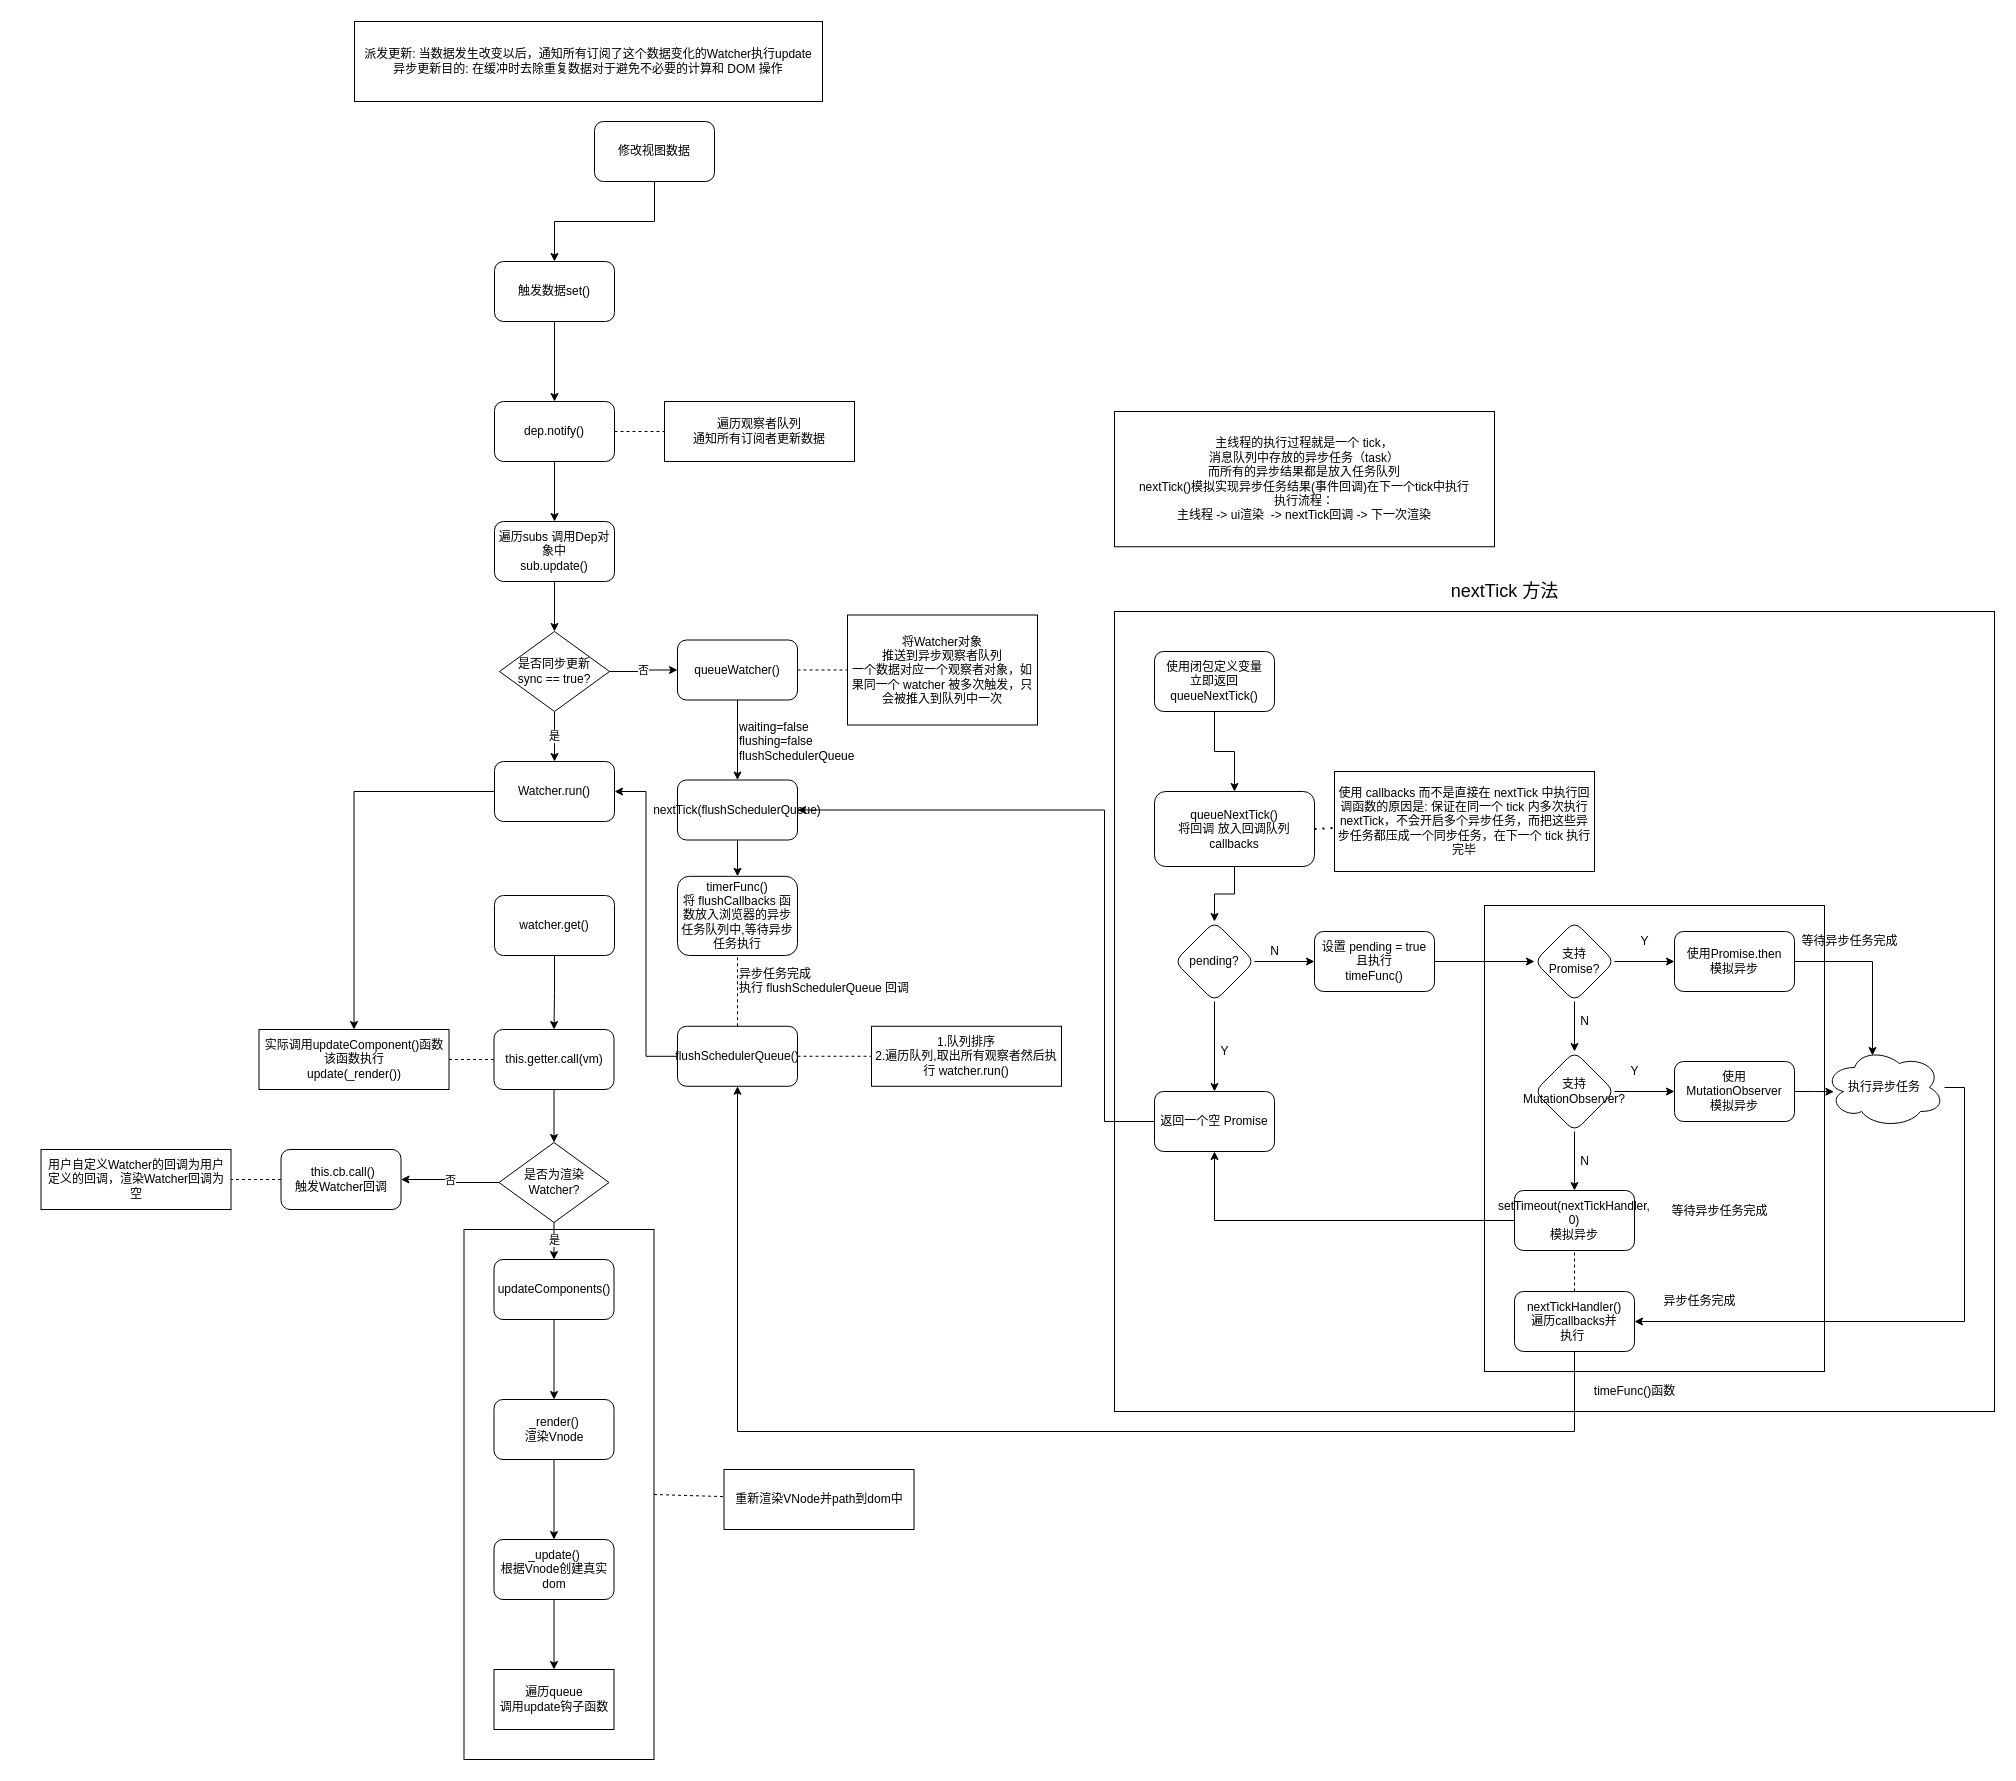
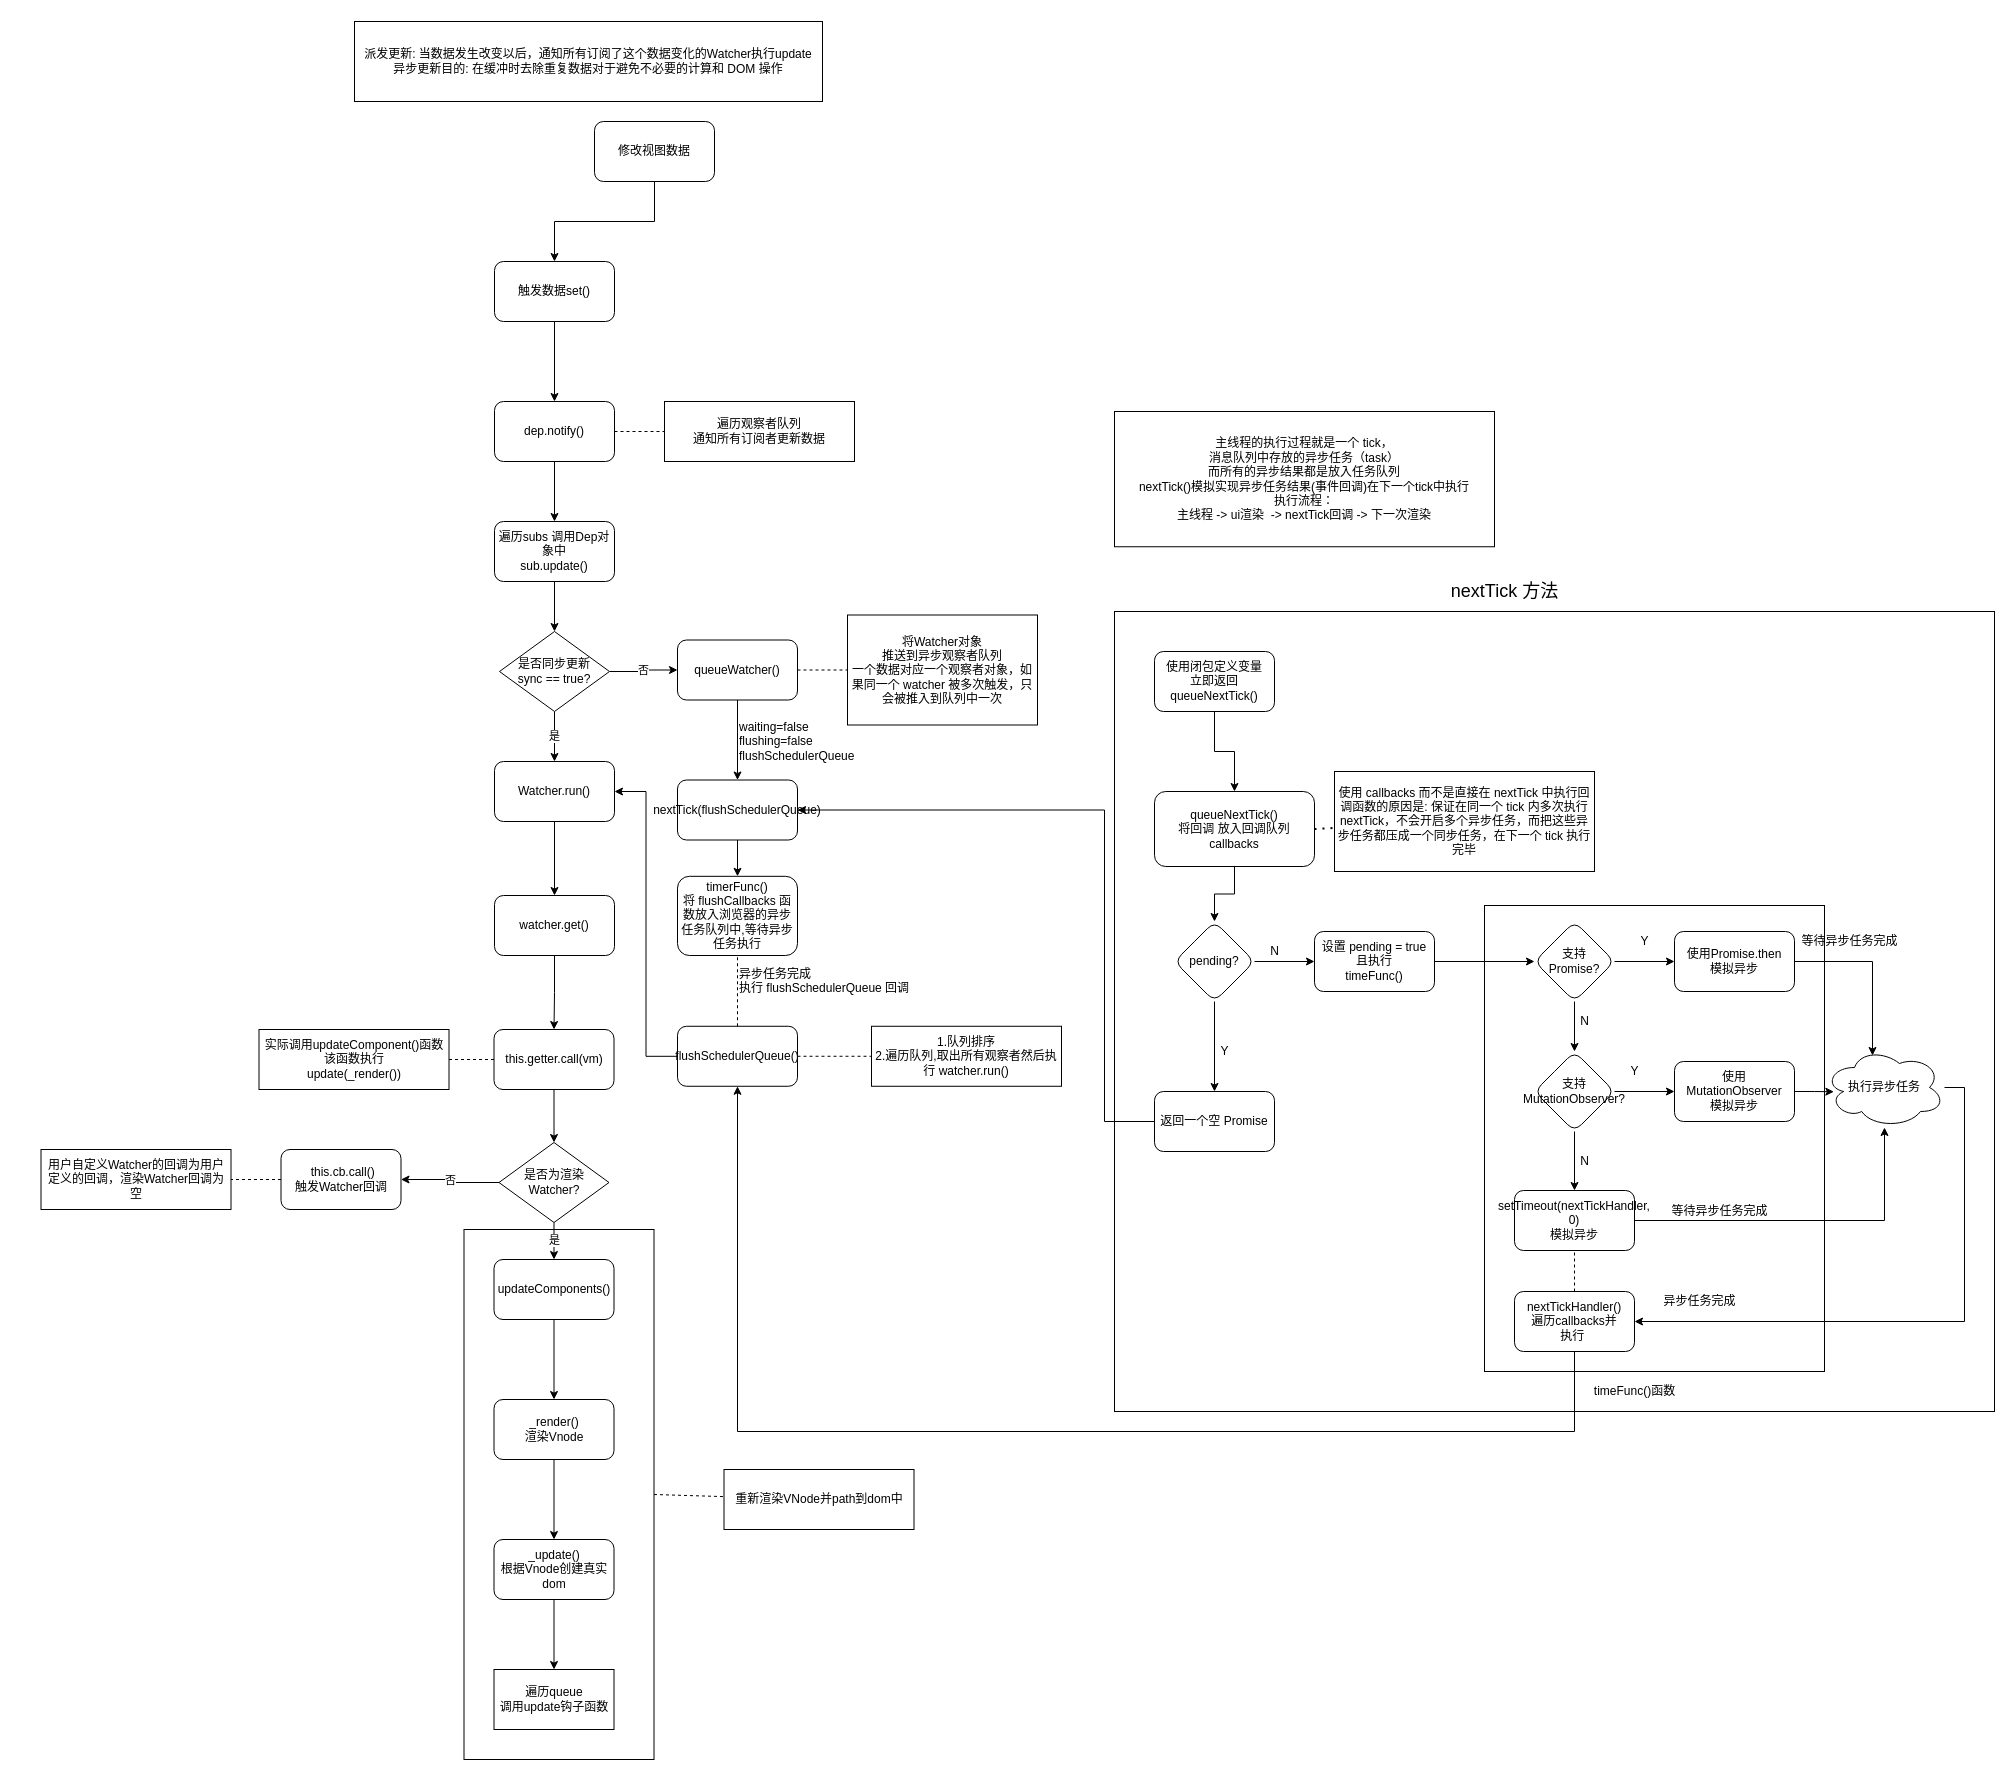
edge "Watcher.run()" -> "实际调用updateComponent()函数 该函数执行 update(_render())": now "Watcher.run()" -> "watcher.get()"
edge "setTimeout(nextTickHandler, 0) 模拟异步" -> "返回一个空 Promise": now "setTimeout(nextTickHandler, 0) 模拟异步" -> "执行异步任务"
